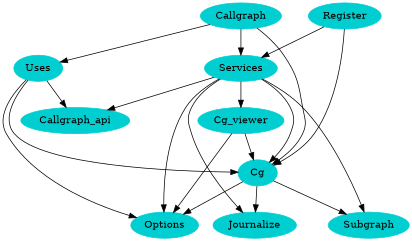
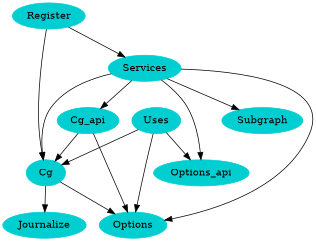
node "Callgraph": removed
node "Callgraph_api": label "Callgraph_api" -> "Options_api"
node "Cg_viewer": label "Cg_viewer" -> "Cg_api"
edge "Services" -> "Journalize": removed
edge "Cg" -> "Subgraph": removed
